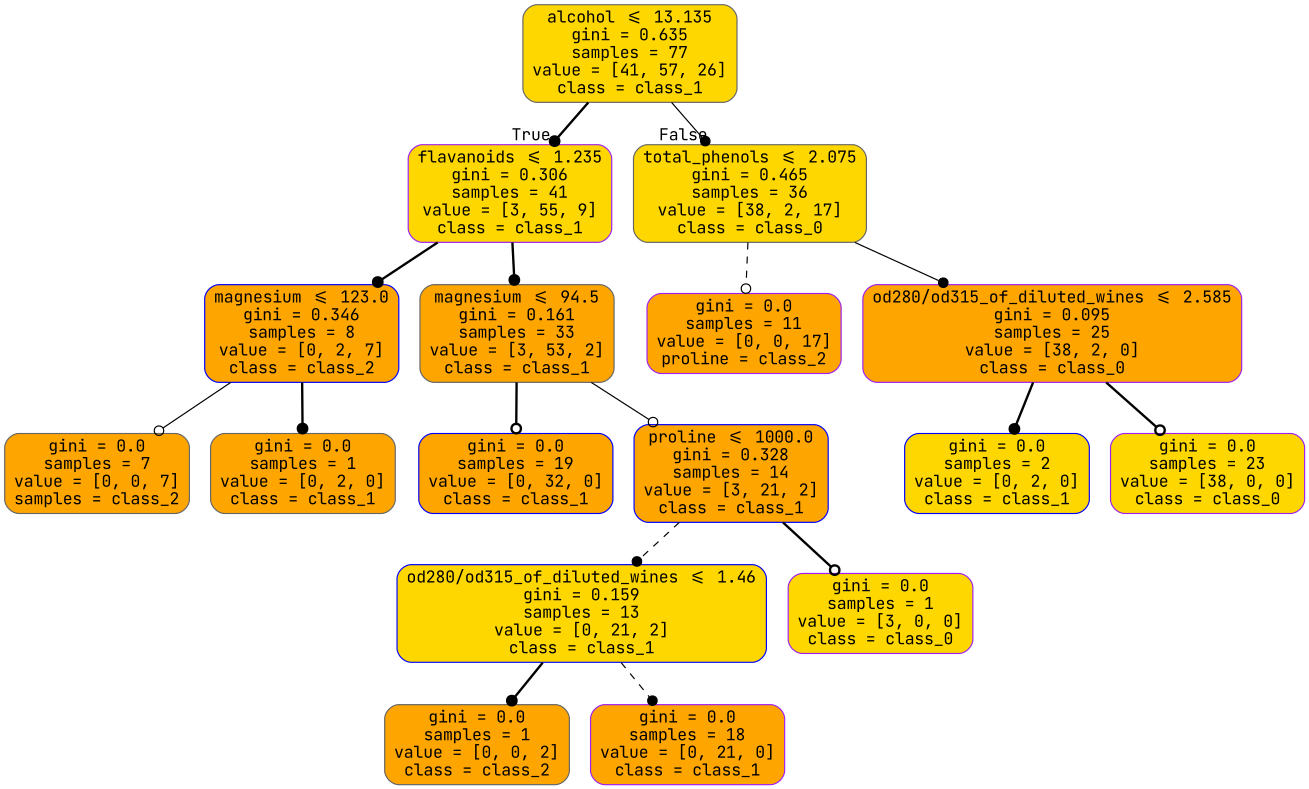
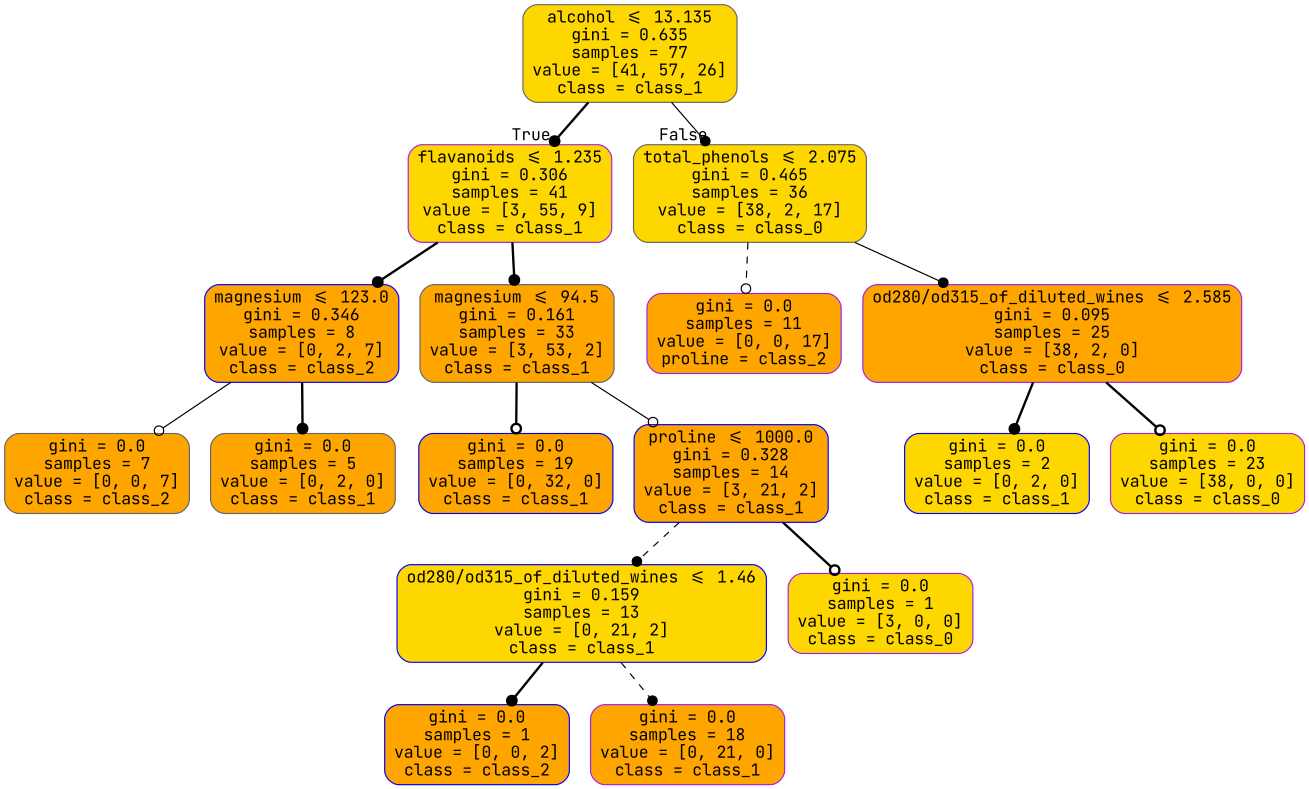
node "gini = 0.0 samples = 7 value = [0, 0, 7] samples = class_2": label "gini = 0.0 samples = 7 value = [0, 0, 7] samples = class_2" -> "gini = 0.0 samples = 7 value = [0, 0, 7] class = class_2"
node "gini = 0.0 samples = 1 value = [0, 2, 0] class = class_1": label "gini = 0.0 samples = 1 value = [0, 2, 0] class = class_1" -> "gini = 0.0 samples = 5 value = [0, 2, 0] class = class_1"
node "gini = 0.0 samples = 1 value = [0, 0, 2] class = class_2": color gray40 -> blue
